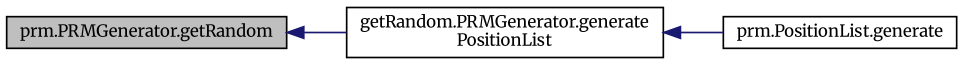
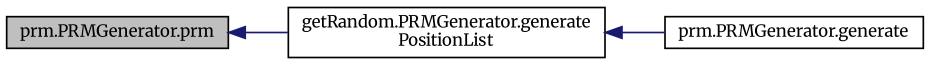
node "prm.PRMGenerator.getRandom": label "prm.PRMGenerator.getRandom" -> "prm.PRMGenerator.prm"
node "prm.PositionList.generate": label "prm.PositionList.generate" -> "prm.PRMGenerator.generate"
